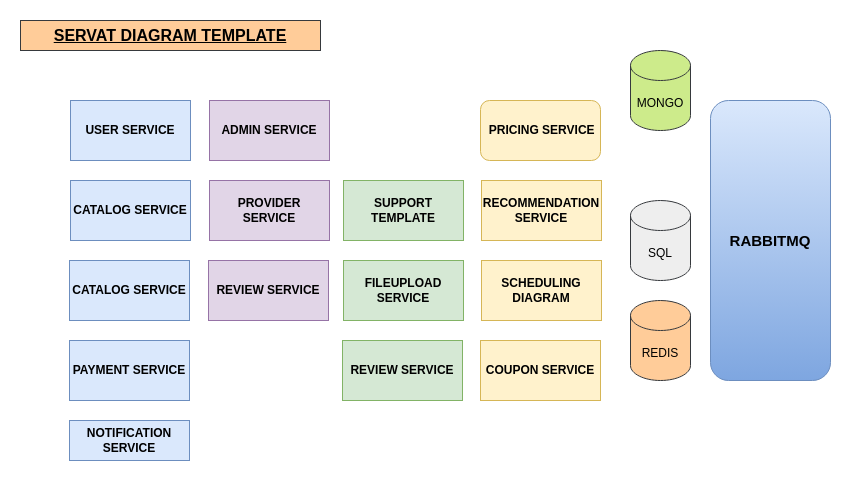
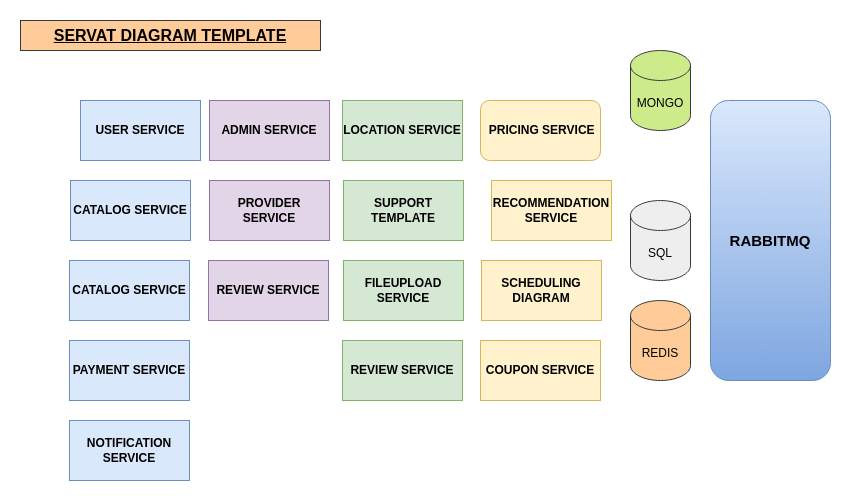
node "USER SERVICE": moved (131, 131) -> (141, 131)
node "LOCATION SERVICE": added
node "RECOMMENDATION SERVICE": moved (542, 211) -> (552, 211)
node "NOTIFICATION SERVICE": size 120x40 -> 120x60
